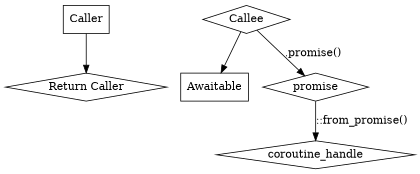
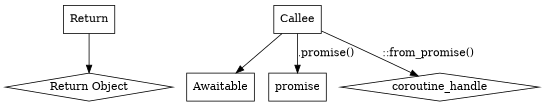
node "Caller": label "Caller" -> "Return"
node "Callee": shape diamond -> box
node "Return Caller": label "Return Caller" -> "Return Object"
node "promise": shape diamond -> box
edge "promise" -> "coroutine_handle": now "Callee" -> "coroutine_handle"
